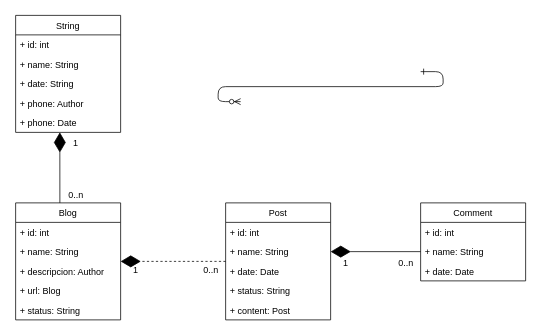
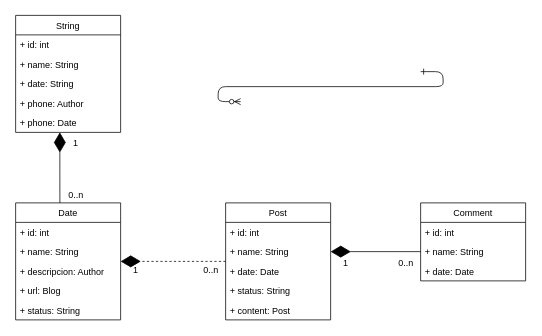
node "Blog": label "Blog" -> "Date"
